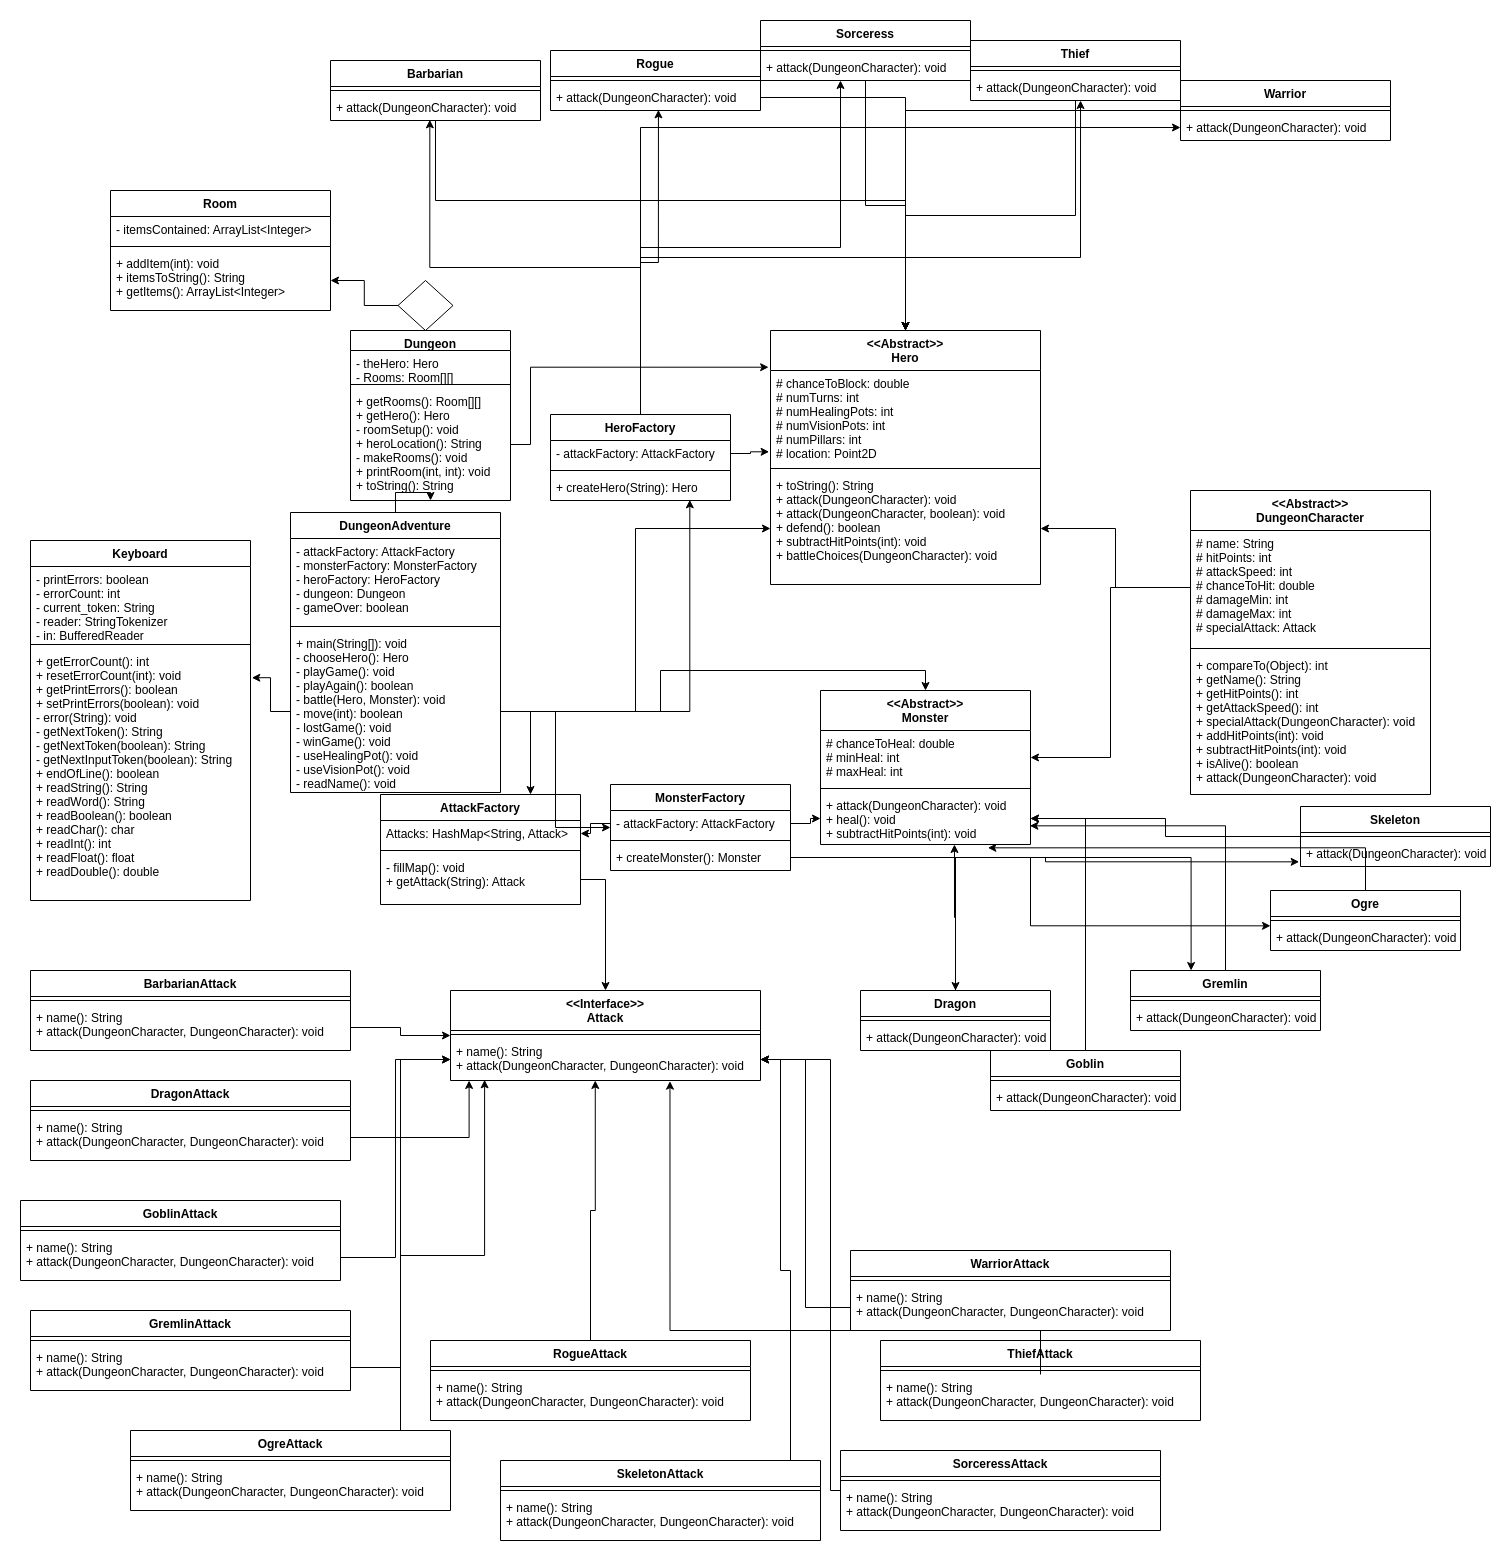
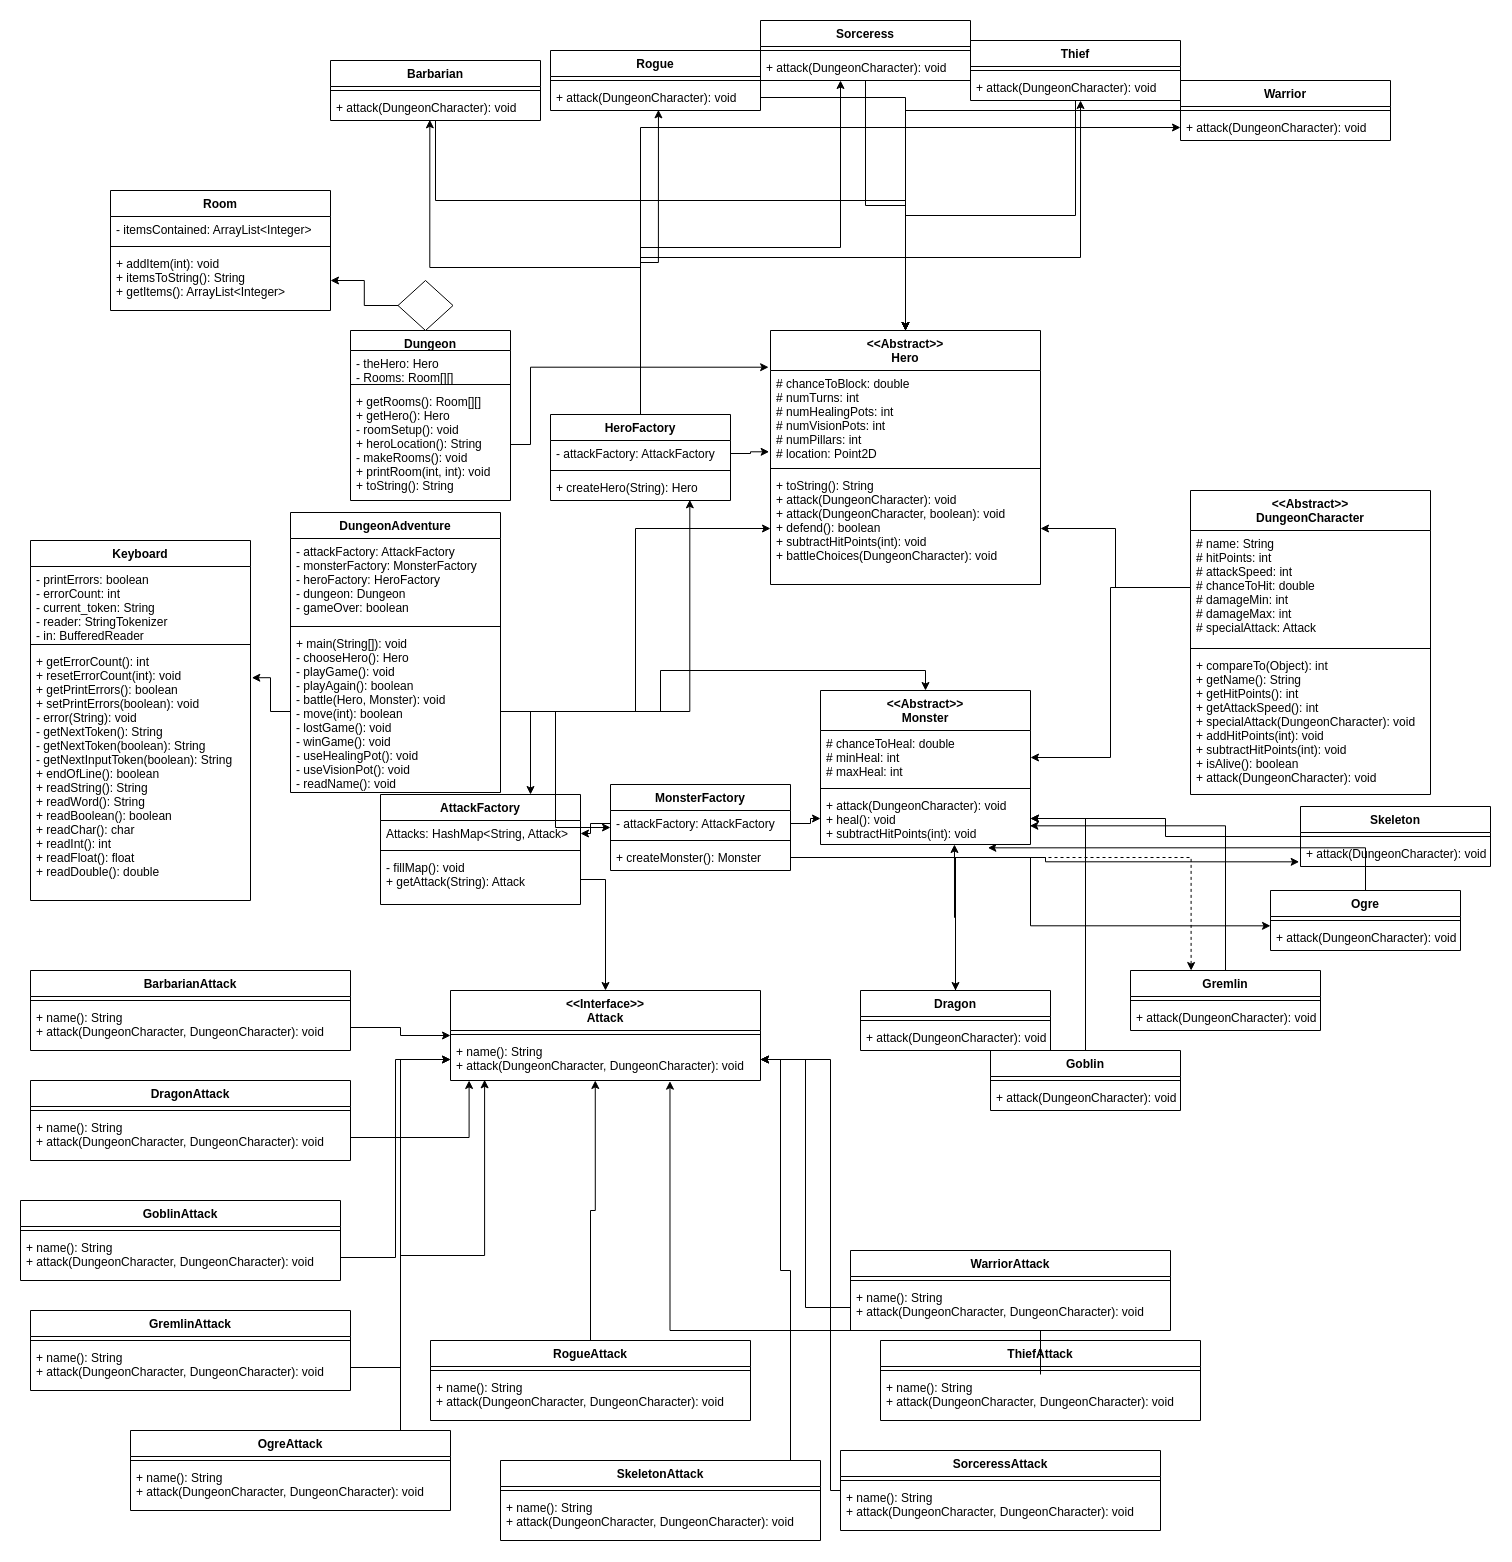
edge "DungeonAdventure" -> "Dungeon": removed
edge "+ createMonster(): Monster" -> "Gremlin": style solid -> dashed
